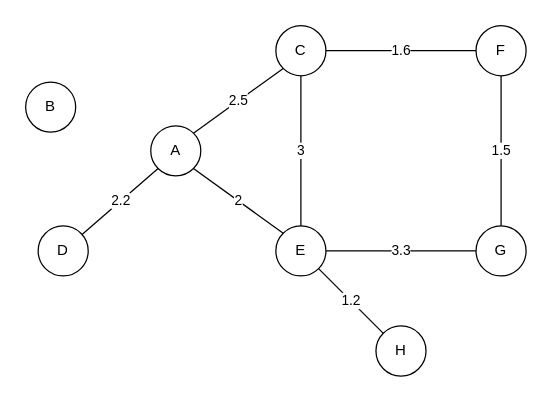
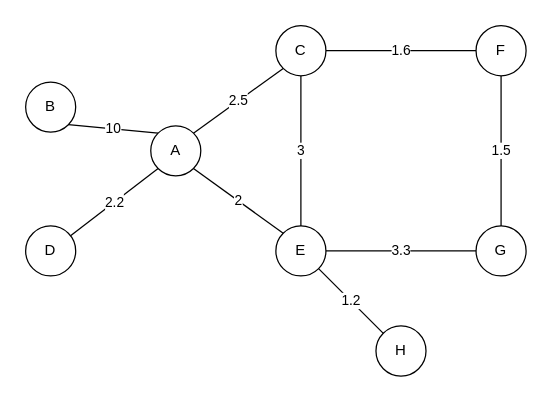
edge "B" -- "A": added, label "10"
node "D": moved (63, 251) -> (51, 251)
